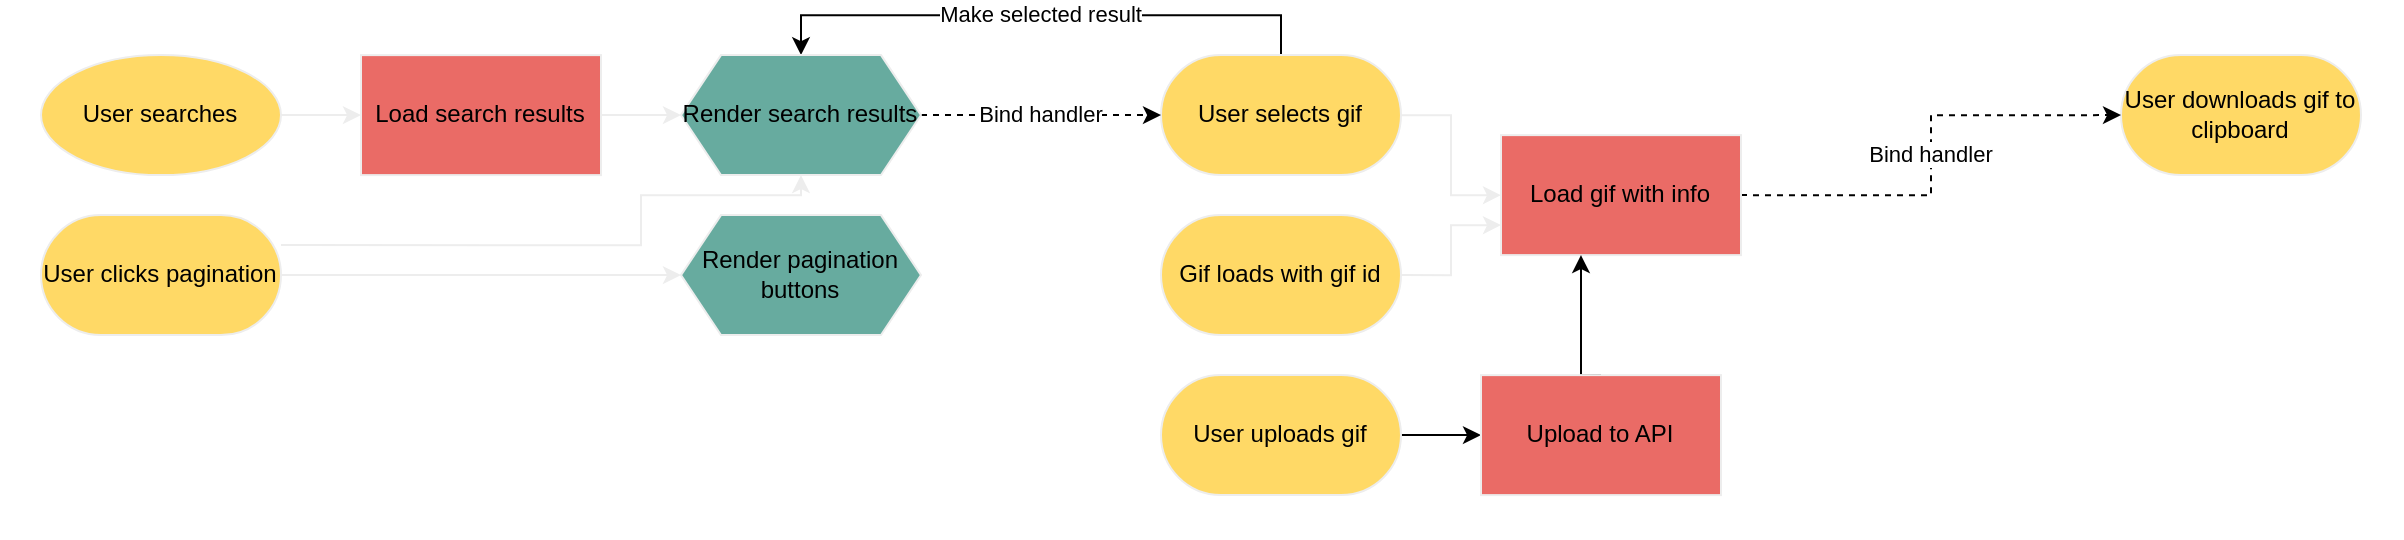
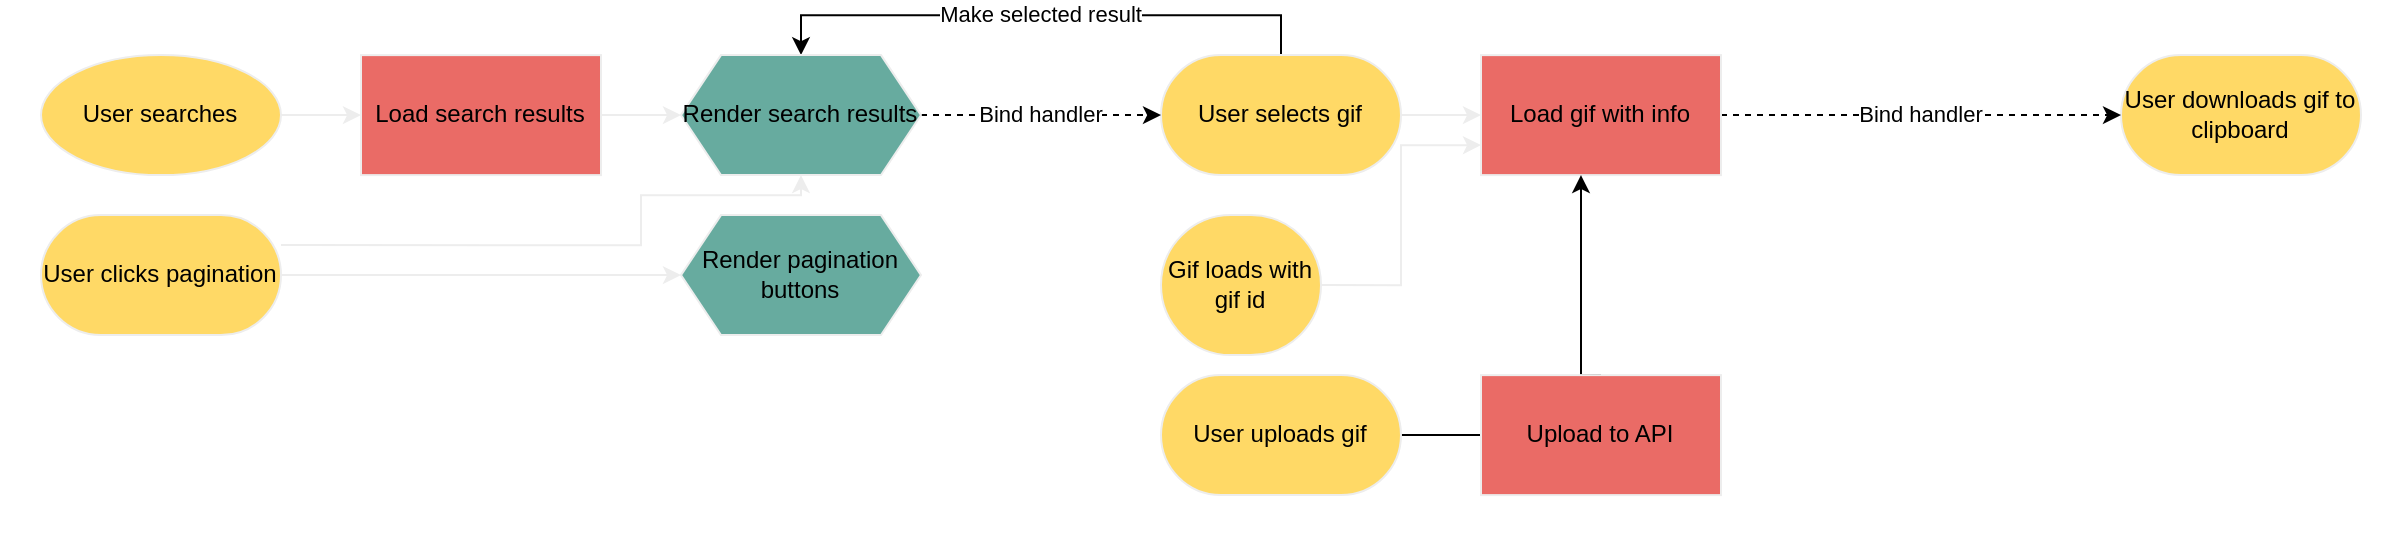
node "Load gif with info": moved (1621, 195) -> (1601, 115)
node "Gif loads with gif id": size 240x120 -> 160x140
edge "User uploads gif" -> "Upload to API": arrowhead classic -> none
